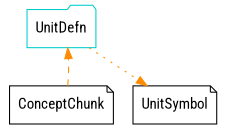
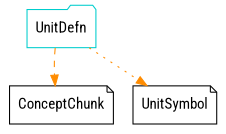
edge "ConceptChunk" -> "UnitDefn": reversed
